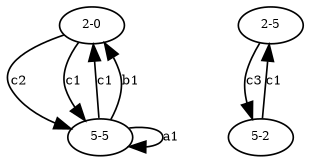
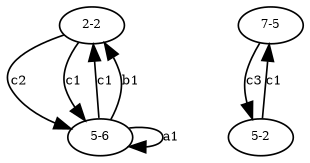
node "2-0": label "2-0" -> "2-2"
node "2-5": label "2-5" -> "7-5"
node "5-5": label "5-5" -> "5-6"
